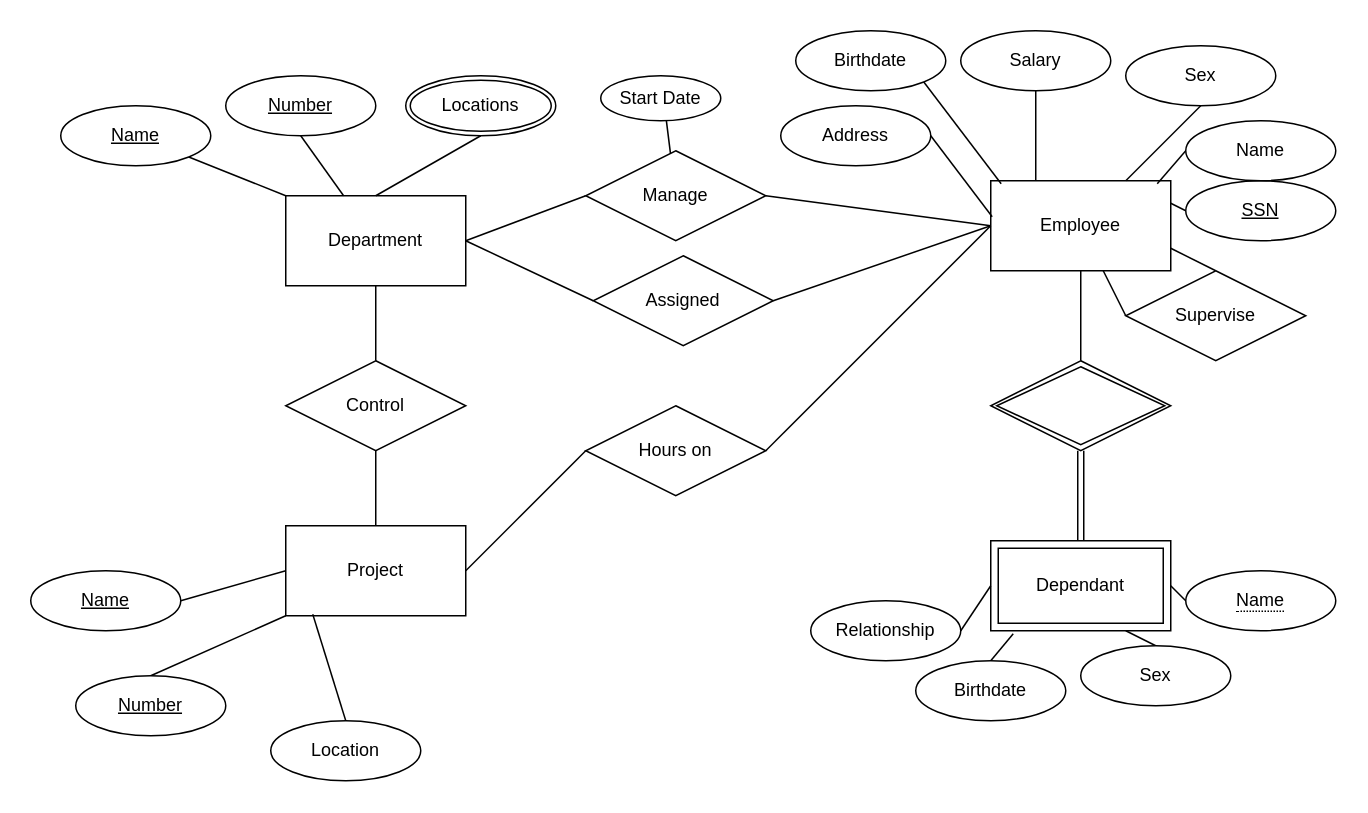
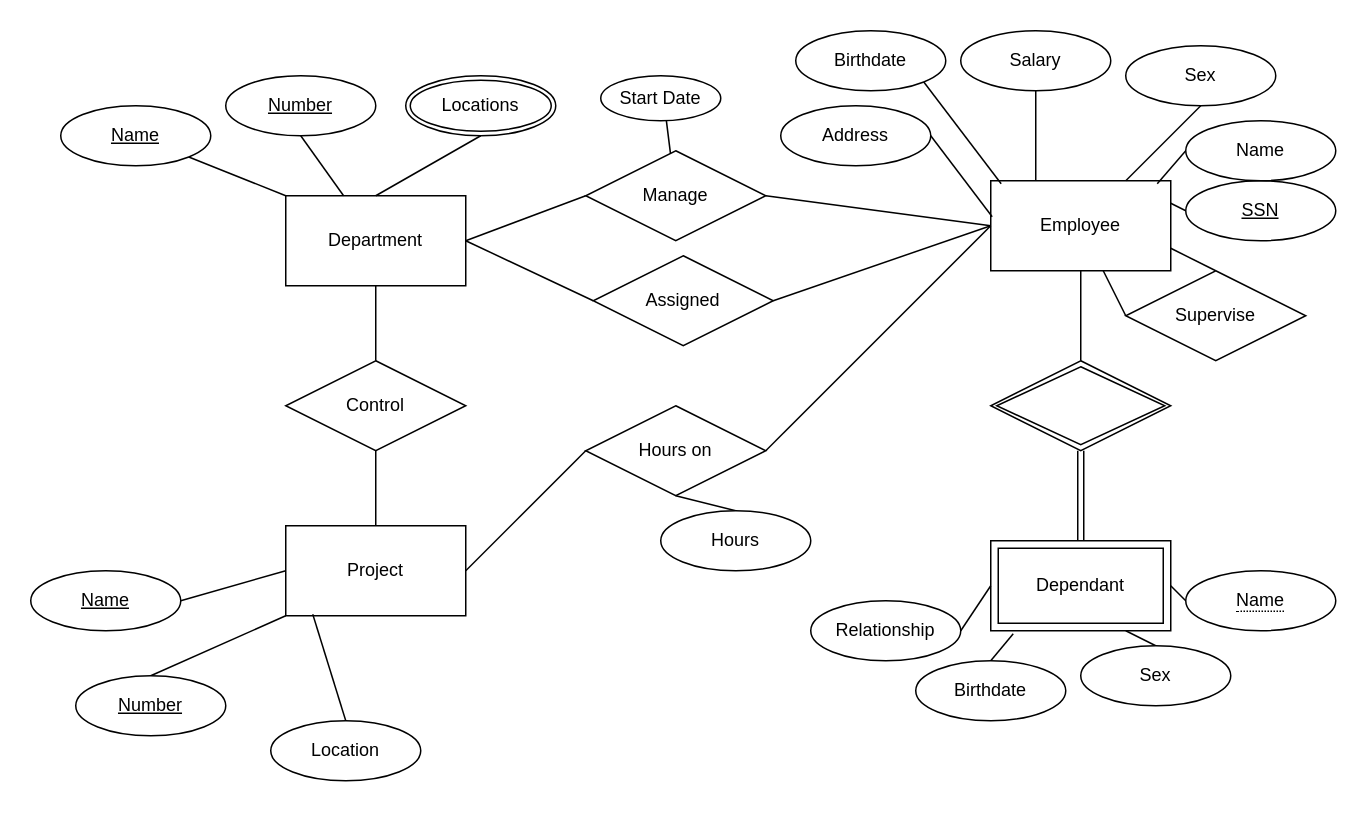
edge "Hours on" -- "Hours": added
node "Hours": added
